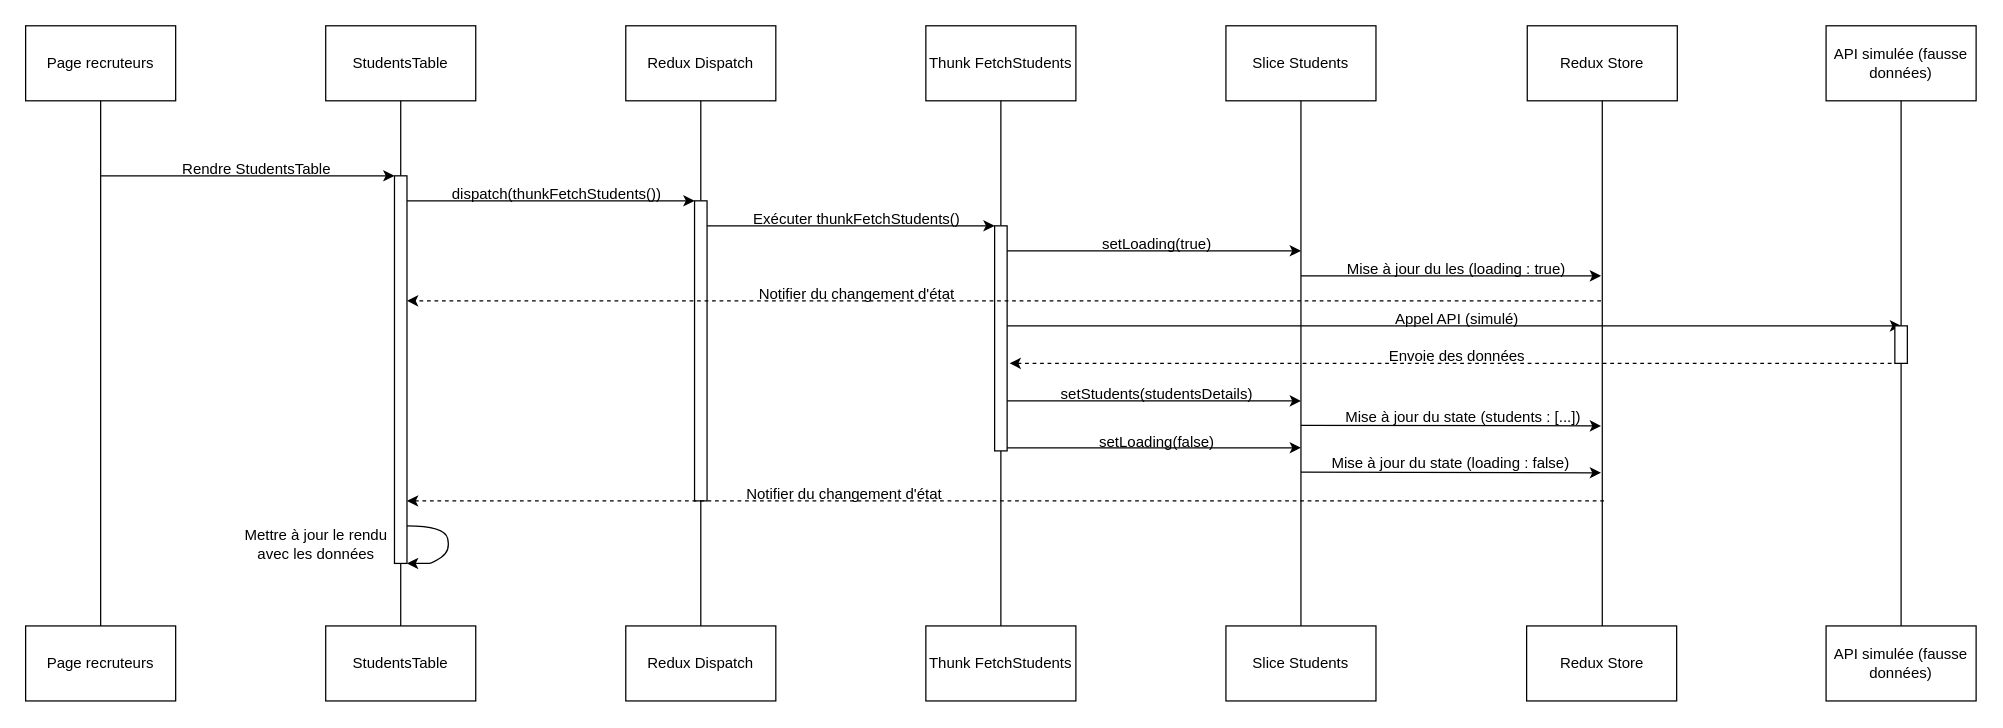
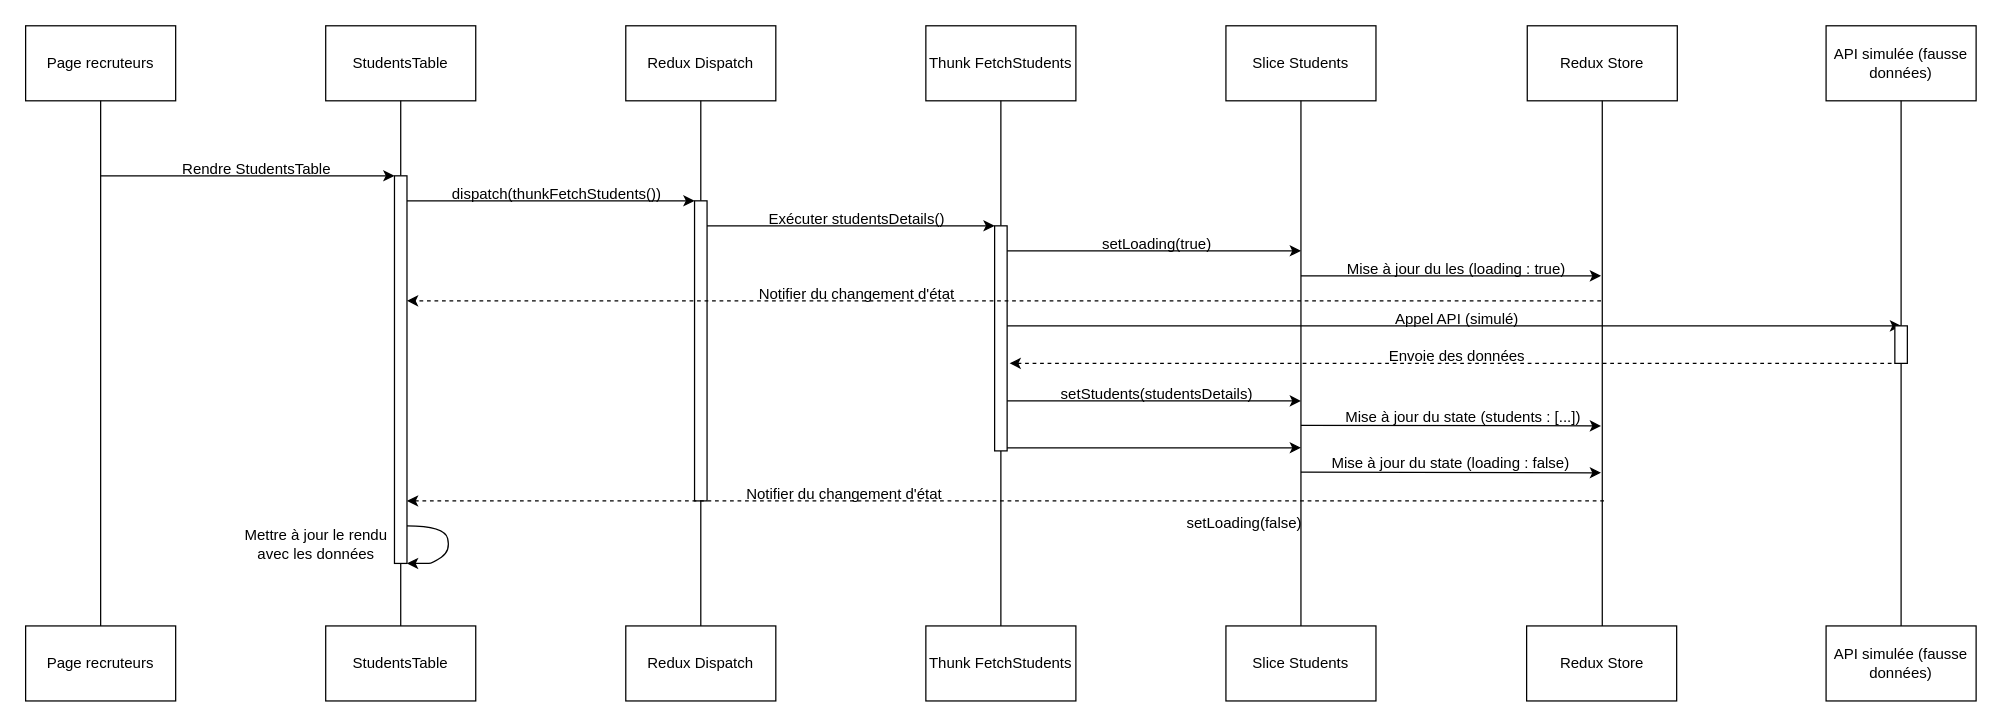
node "Exécuter thunkFetchStudents()": label "Exécuter thunkFetchStudents()" -> "Exécuter studentsDetails()"
node "setLoading(false)": moved (1157, 441) -> (1244, 523)
